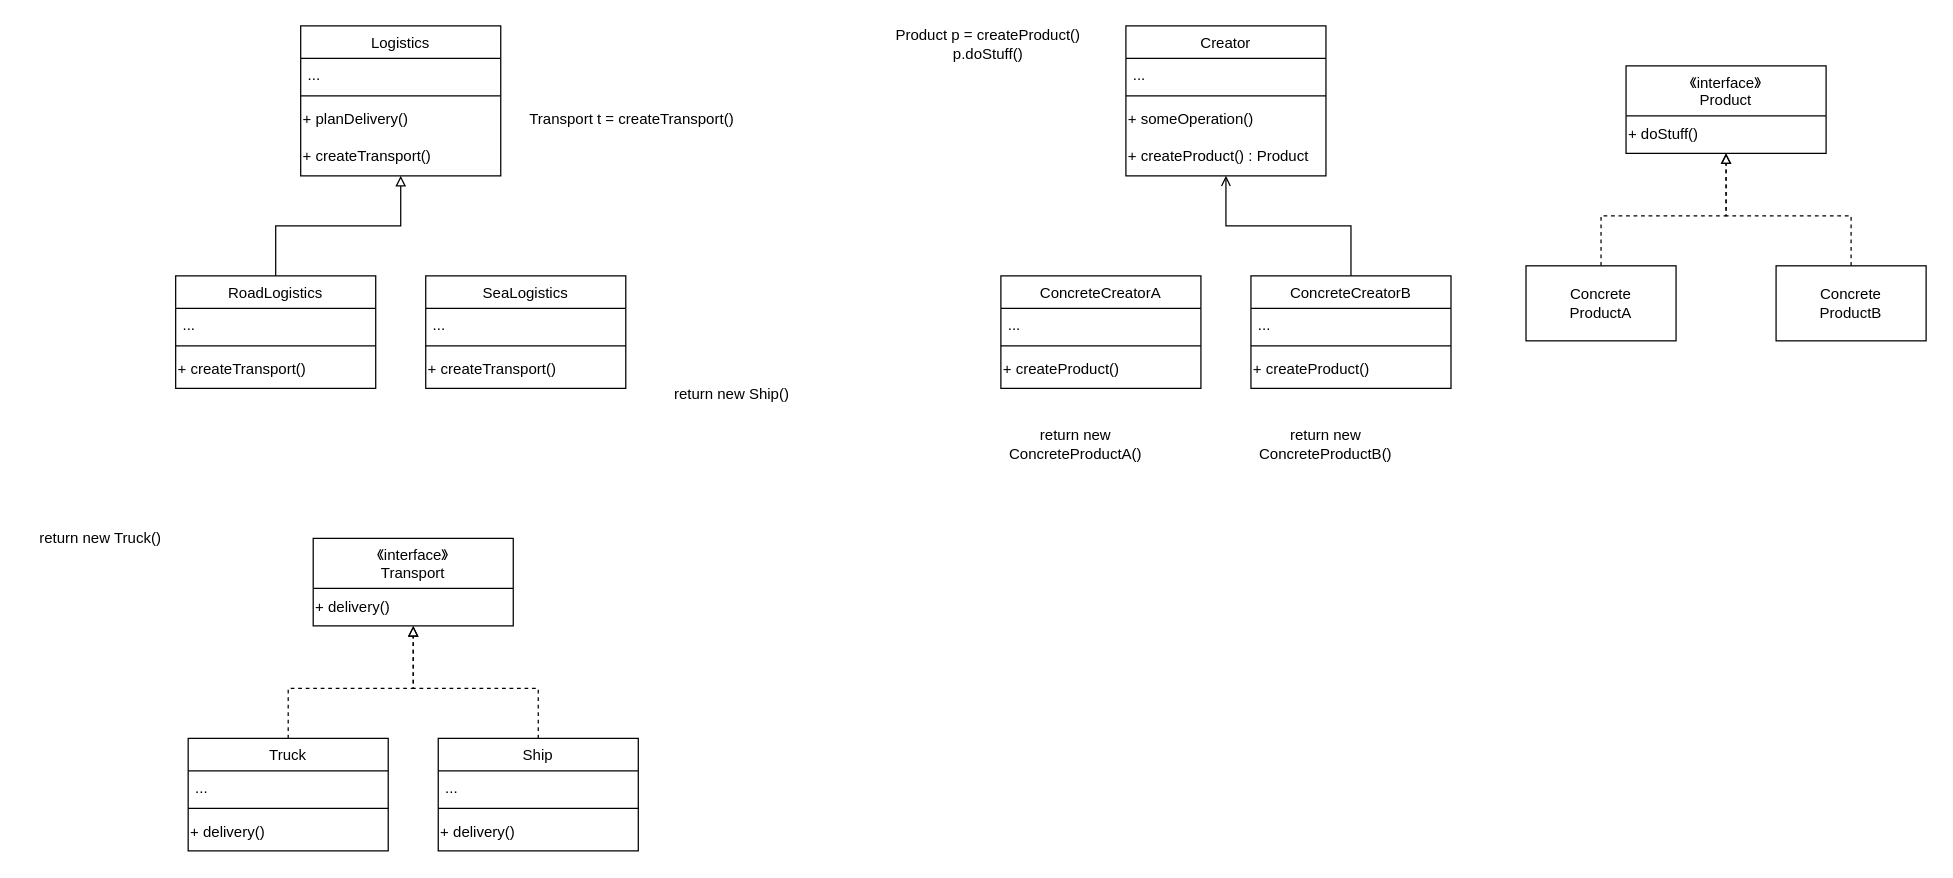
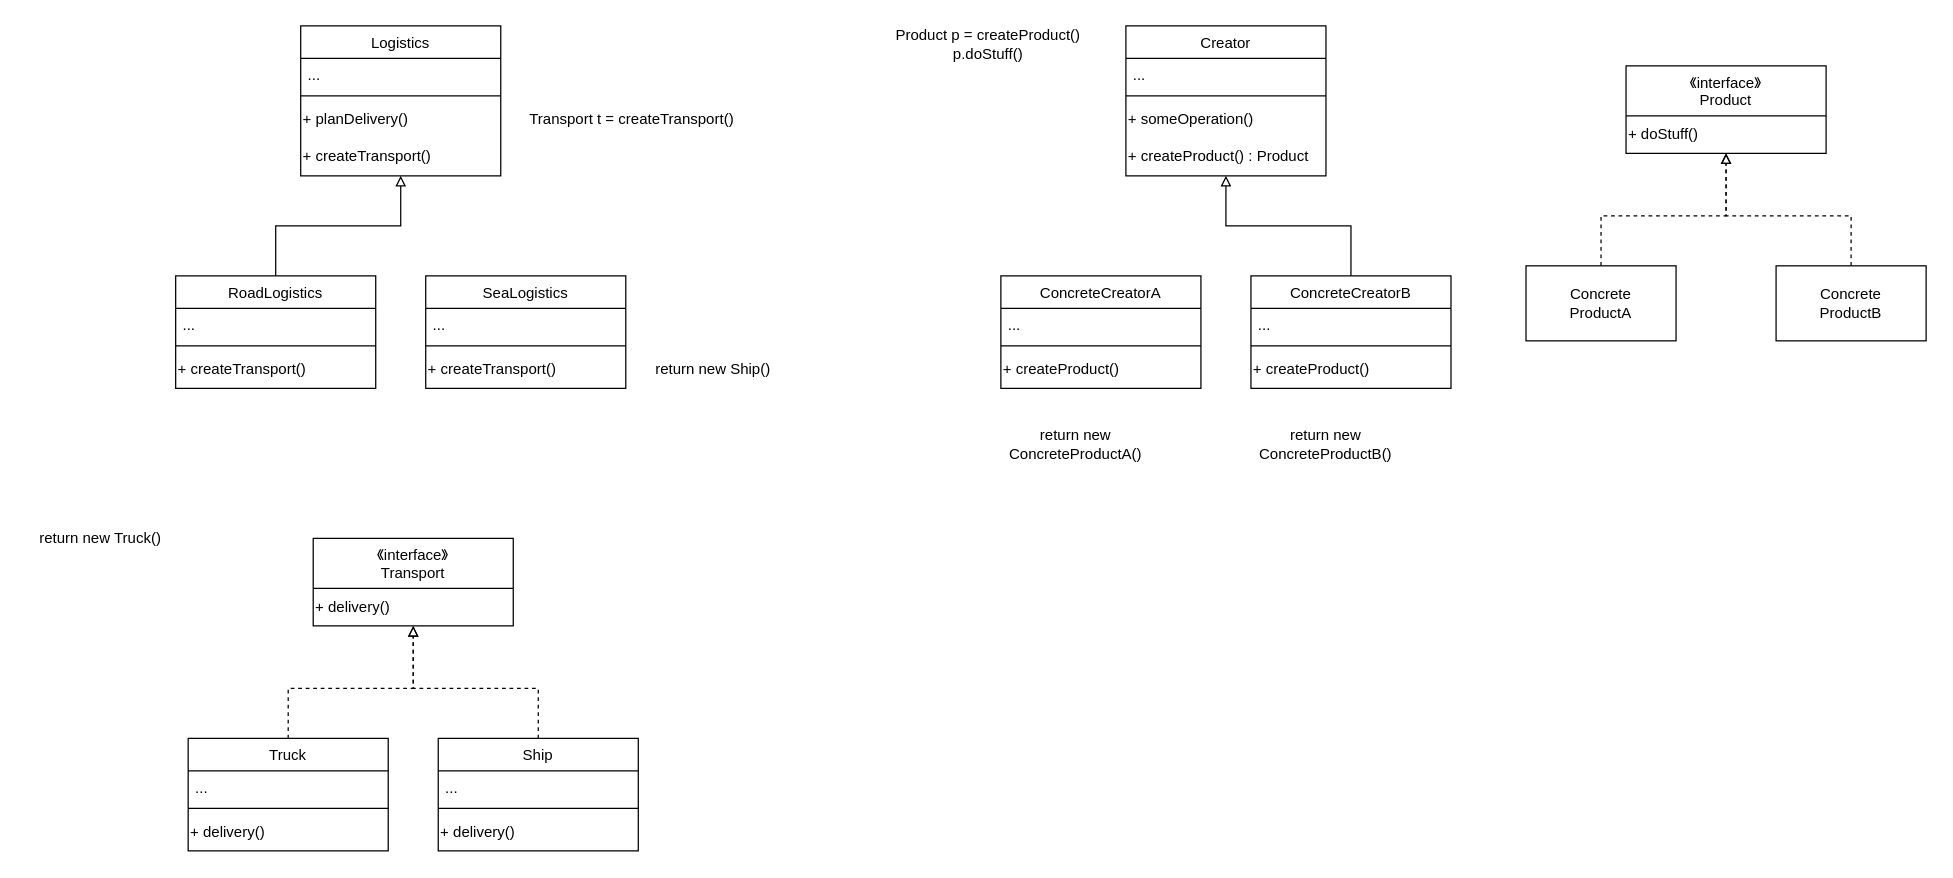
edge "ConcreteCreatorB" -> "Creator": arrowhead open -> block
node "return new Ship()": moved (732, 394) -> (713, 369)
